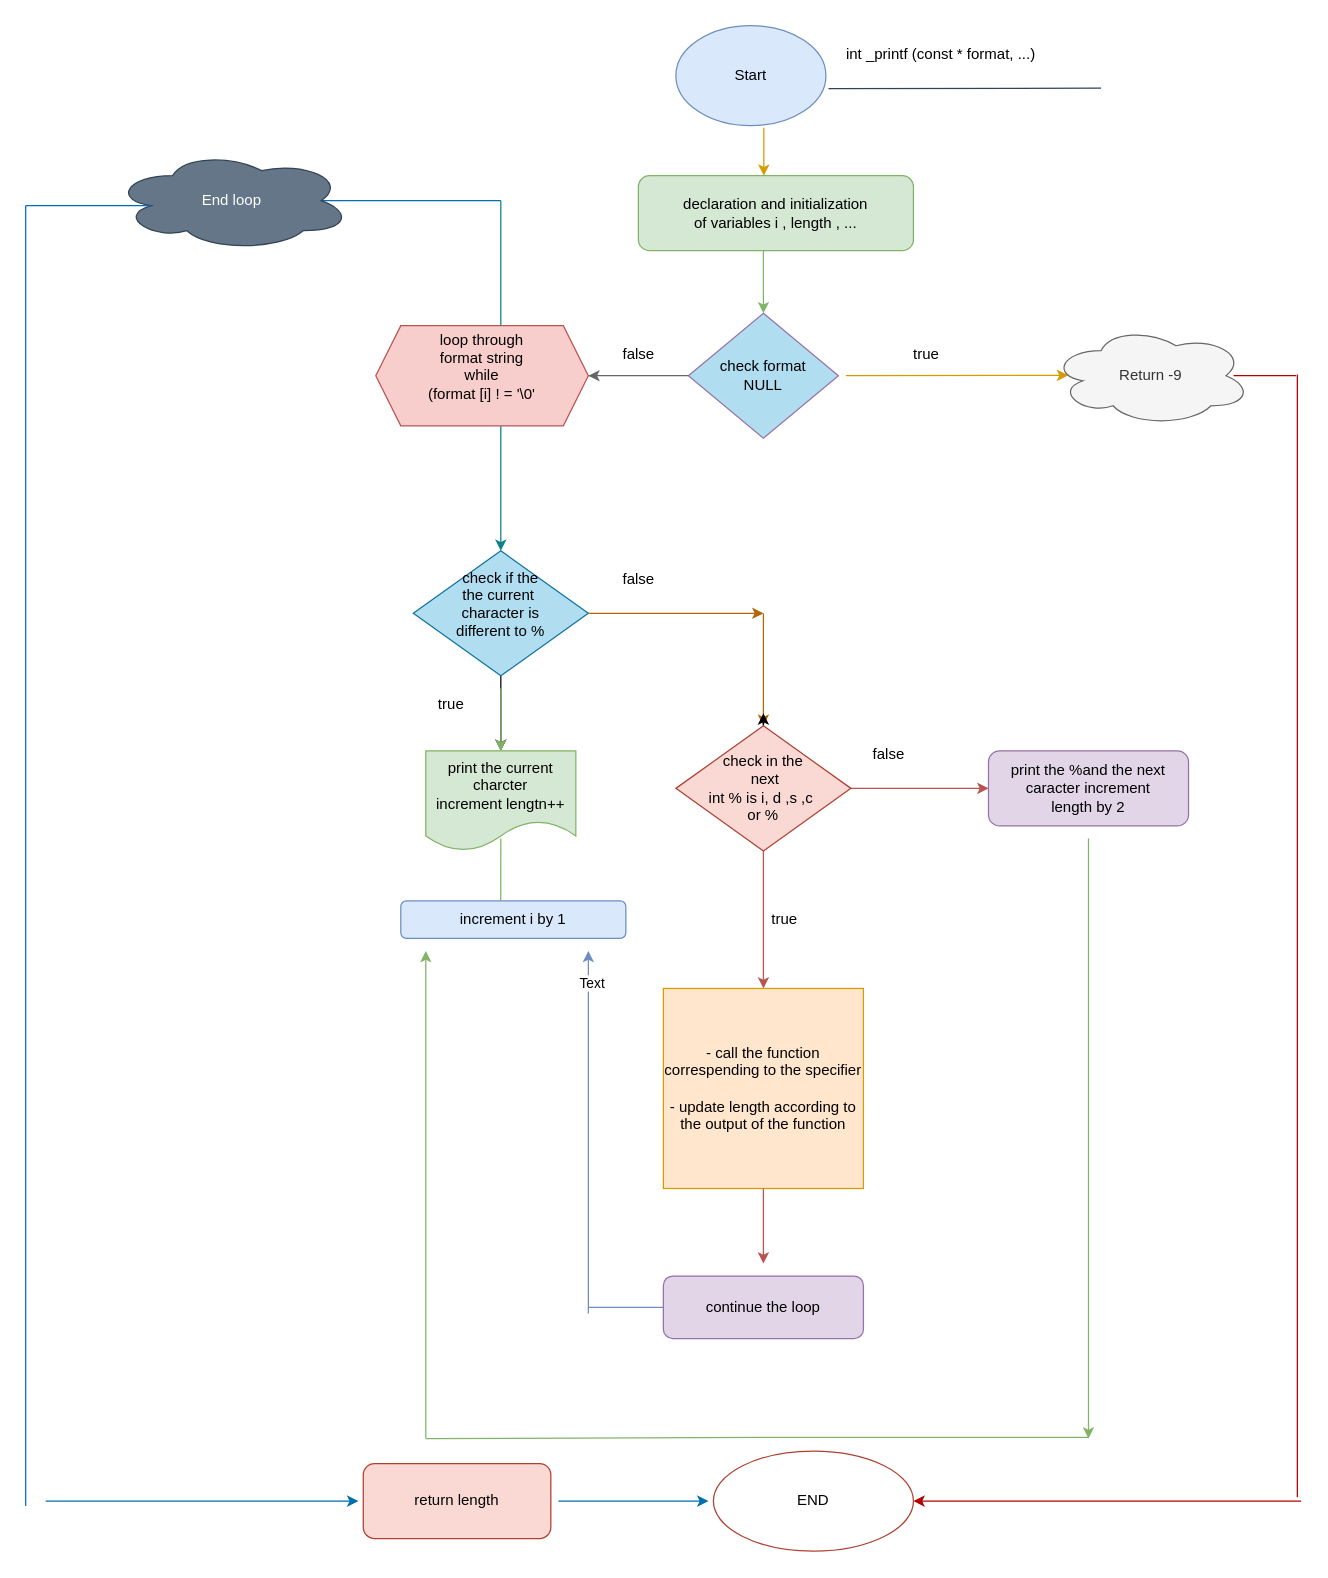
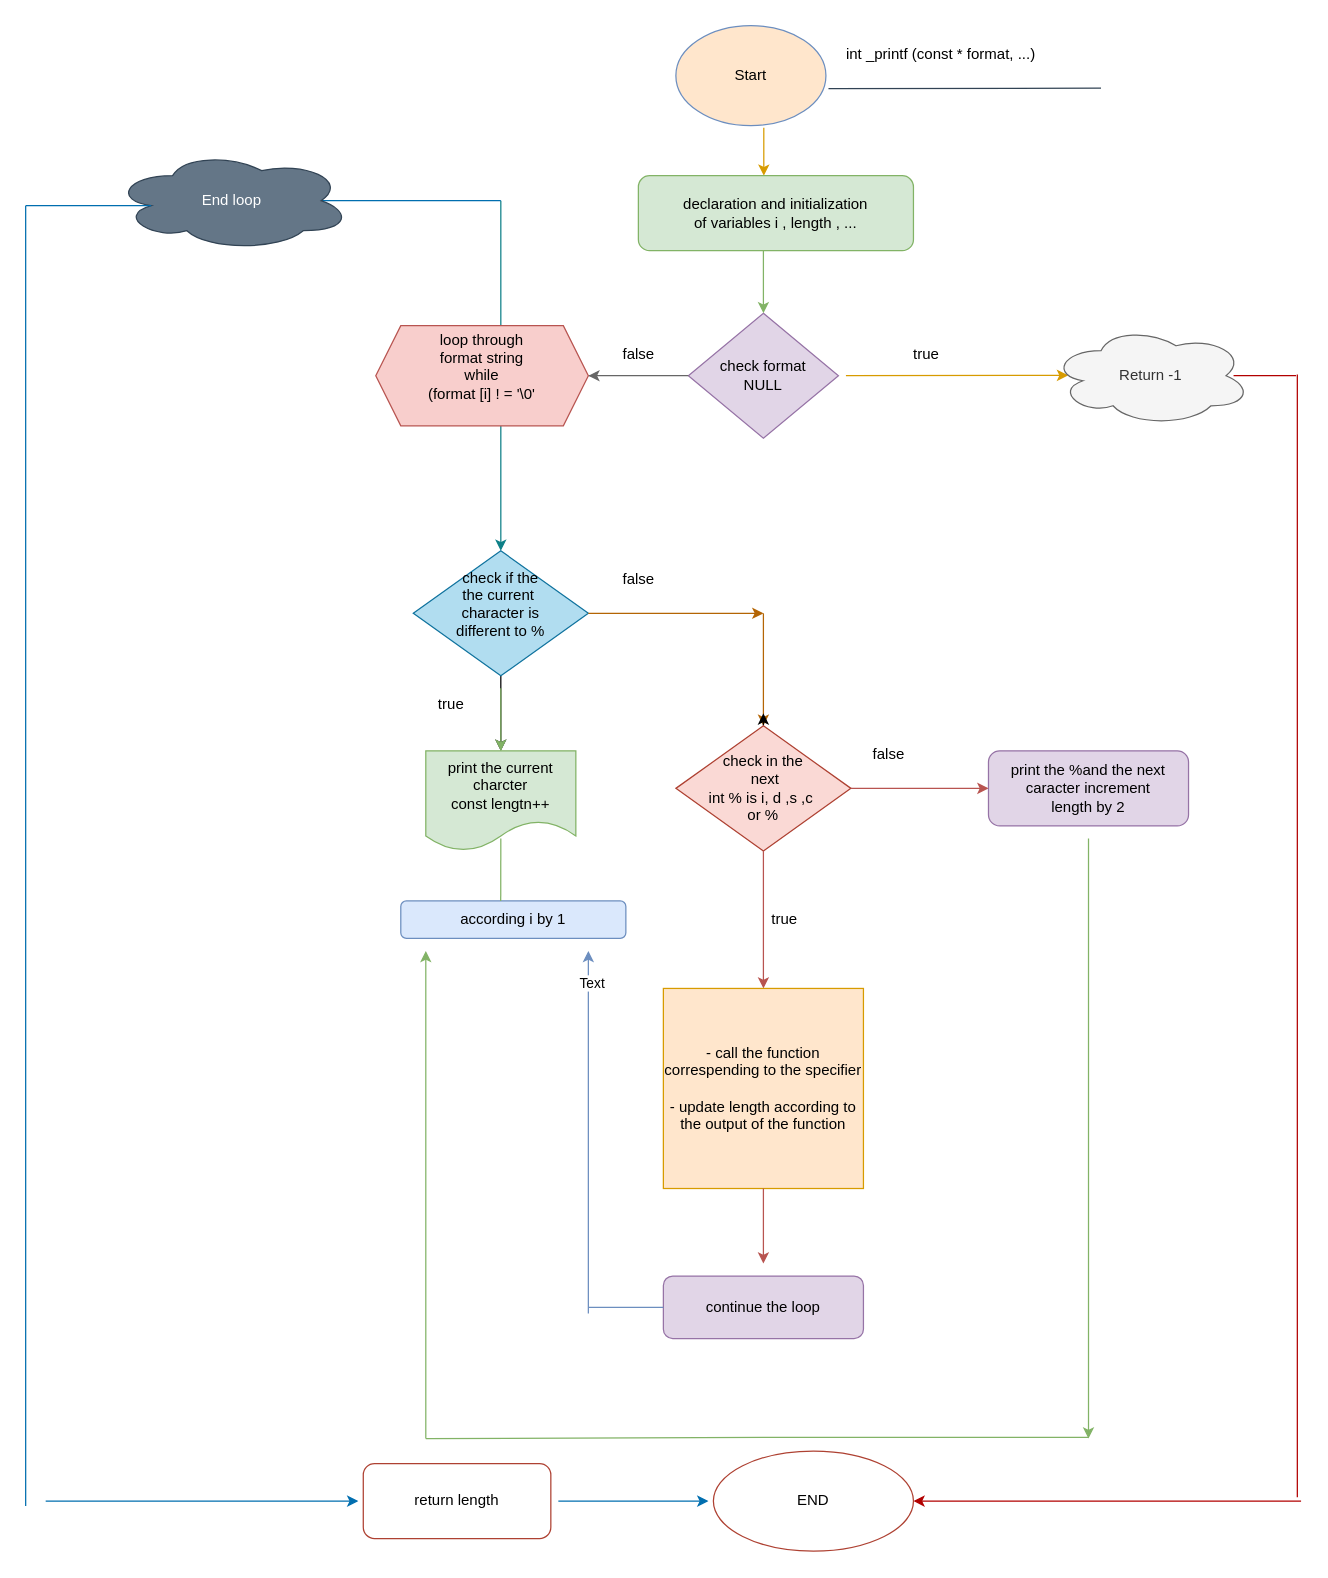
node "Start": fillcolor #dae8fc -> #ffe6cc
node "check format NULL": fillcolor #b1ddf0 -> #e1d5e7
node "Return -9": label "Return -9" -> "Return -1"
node "print the current charcter increment lengtn++": label "print the current charcter increment lengtn++" -> "print the current charcter const lengtn++"
node "increment i by 1": label "increment i by 1" -> "according i by 1"
node "return length": fillcolor #fad9d5 -> #ffffff
